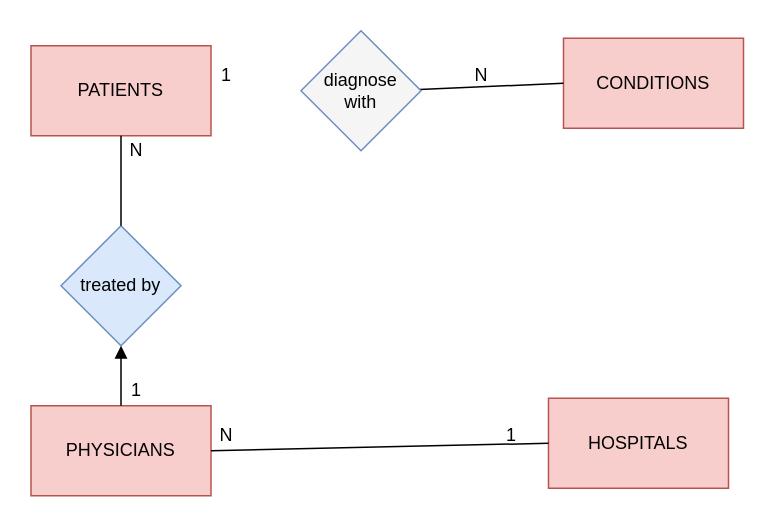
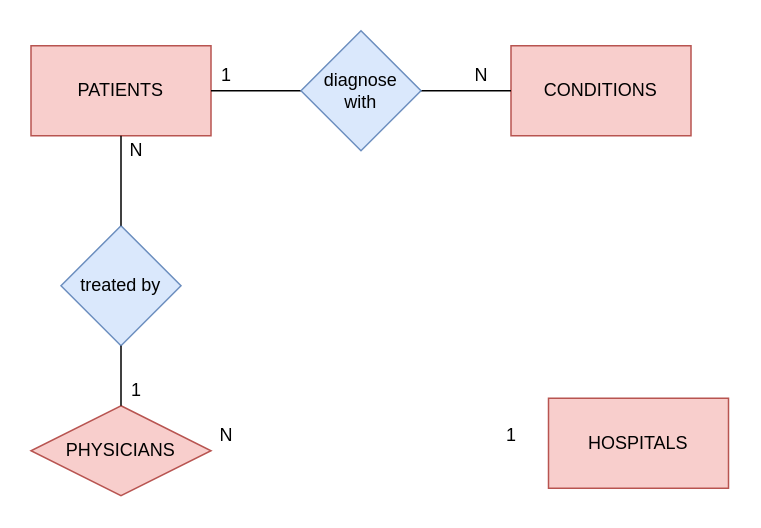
node "CONDITIONS": moved (653, 83) -> (601, 91)
edge "PATIENTS" -- "diagnose with": added
node "diagnose with": fillcolor #f5f5f5 -> #dae8fc
edge "PHYSICIANS" -> "treated by": arrowhead block -> none
edge "HOSPITALS" -- "PHYSICIANS": removed
node "PHYSICIANS": shape rectangle -> diamond
